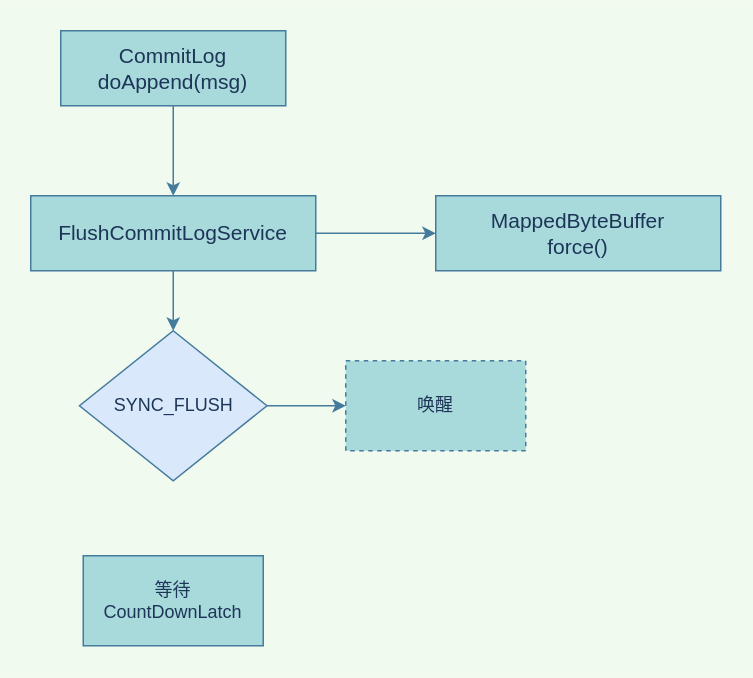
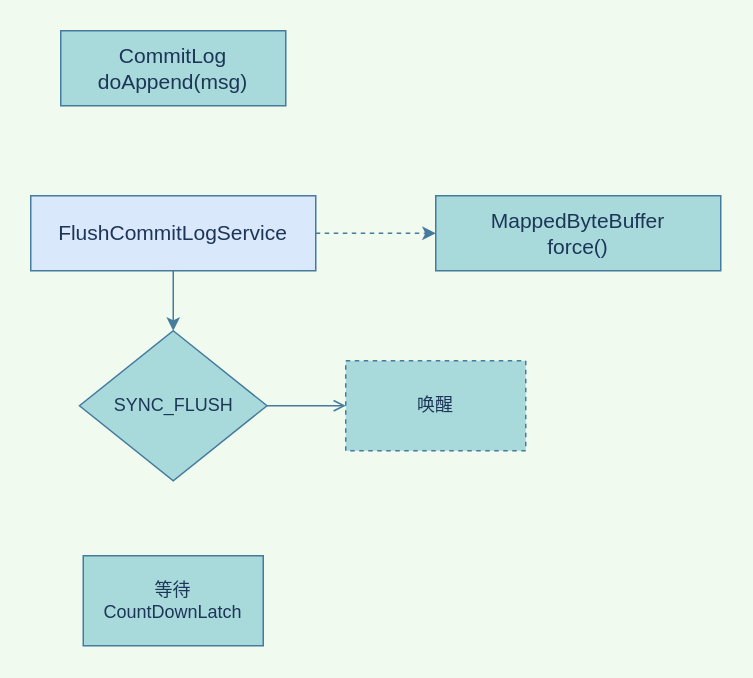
edge "CommitLog doAppend(msg)" -> "FlushCommitLogService": removed
node "FlushCommitLogService": fillcolor #a8dadc -> #dae8fc
edge "FlushCommitLogService" -> "MappedByteBuffer force()": style solid -> dashed
node "SYNC_FLUSH": fillcolor #dae8fc -> #a8dadc
edge "SYNC_FLUSH" -> "唤醒": arrowhead classic -> open
